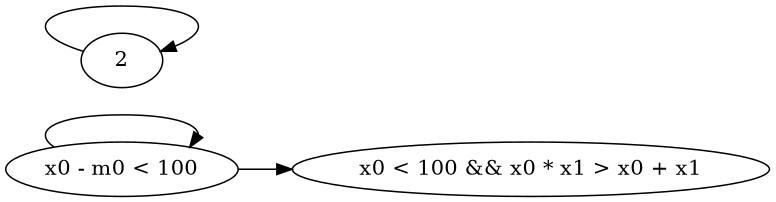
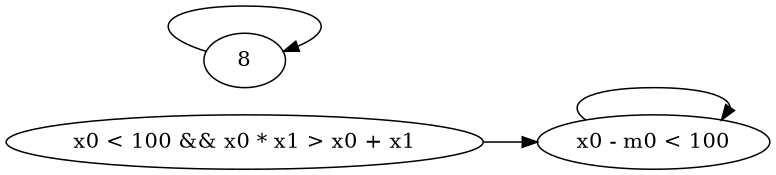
node "2": label "2" -> "8"
edge "x0 - m0 < 100" -> "x0 < 100 && x0 * x1 > x0 + x1": reversed
